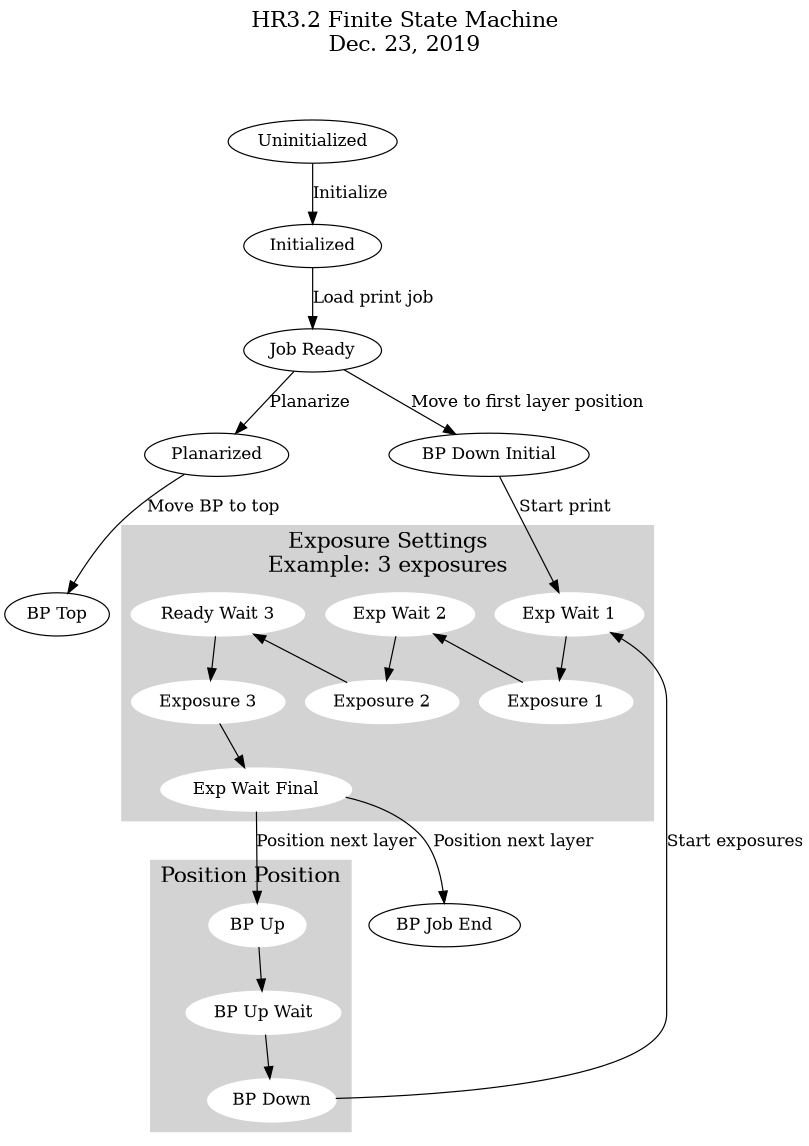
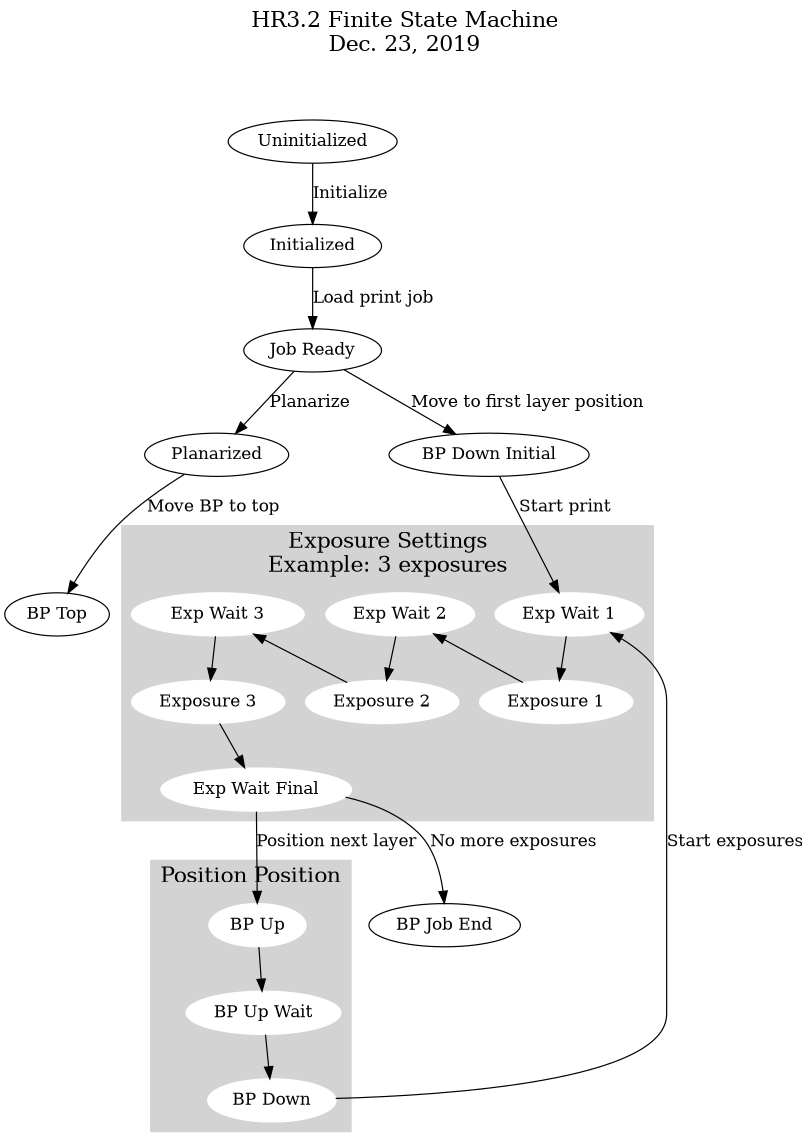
node "Ready Wait 3": label "Ready Wait 3" -> "Exp Wait 3"
edge "Exp Wait Final" -> "BP Job End": label "Position next layer" -> "No more exposures"
